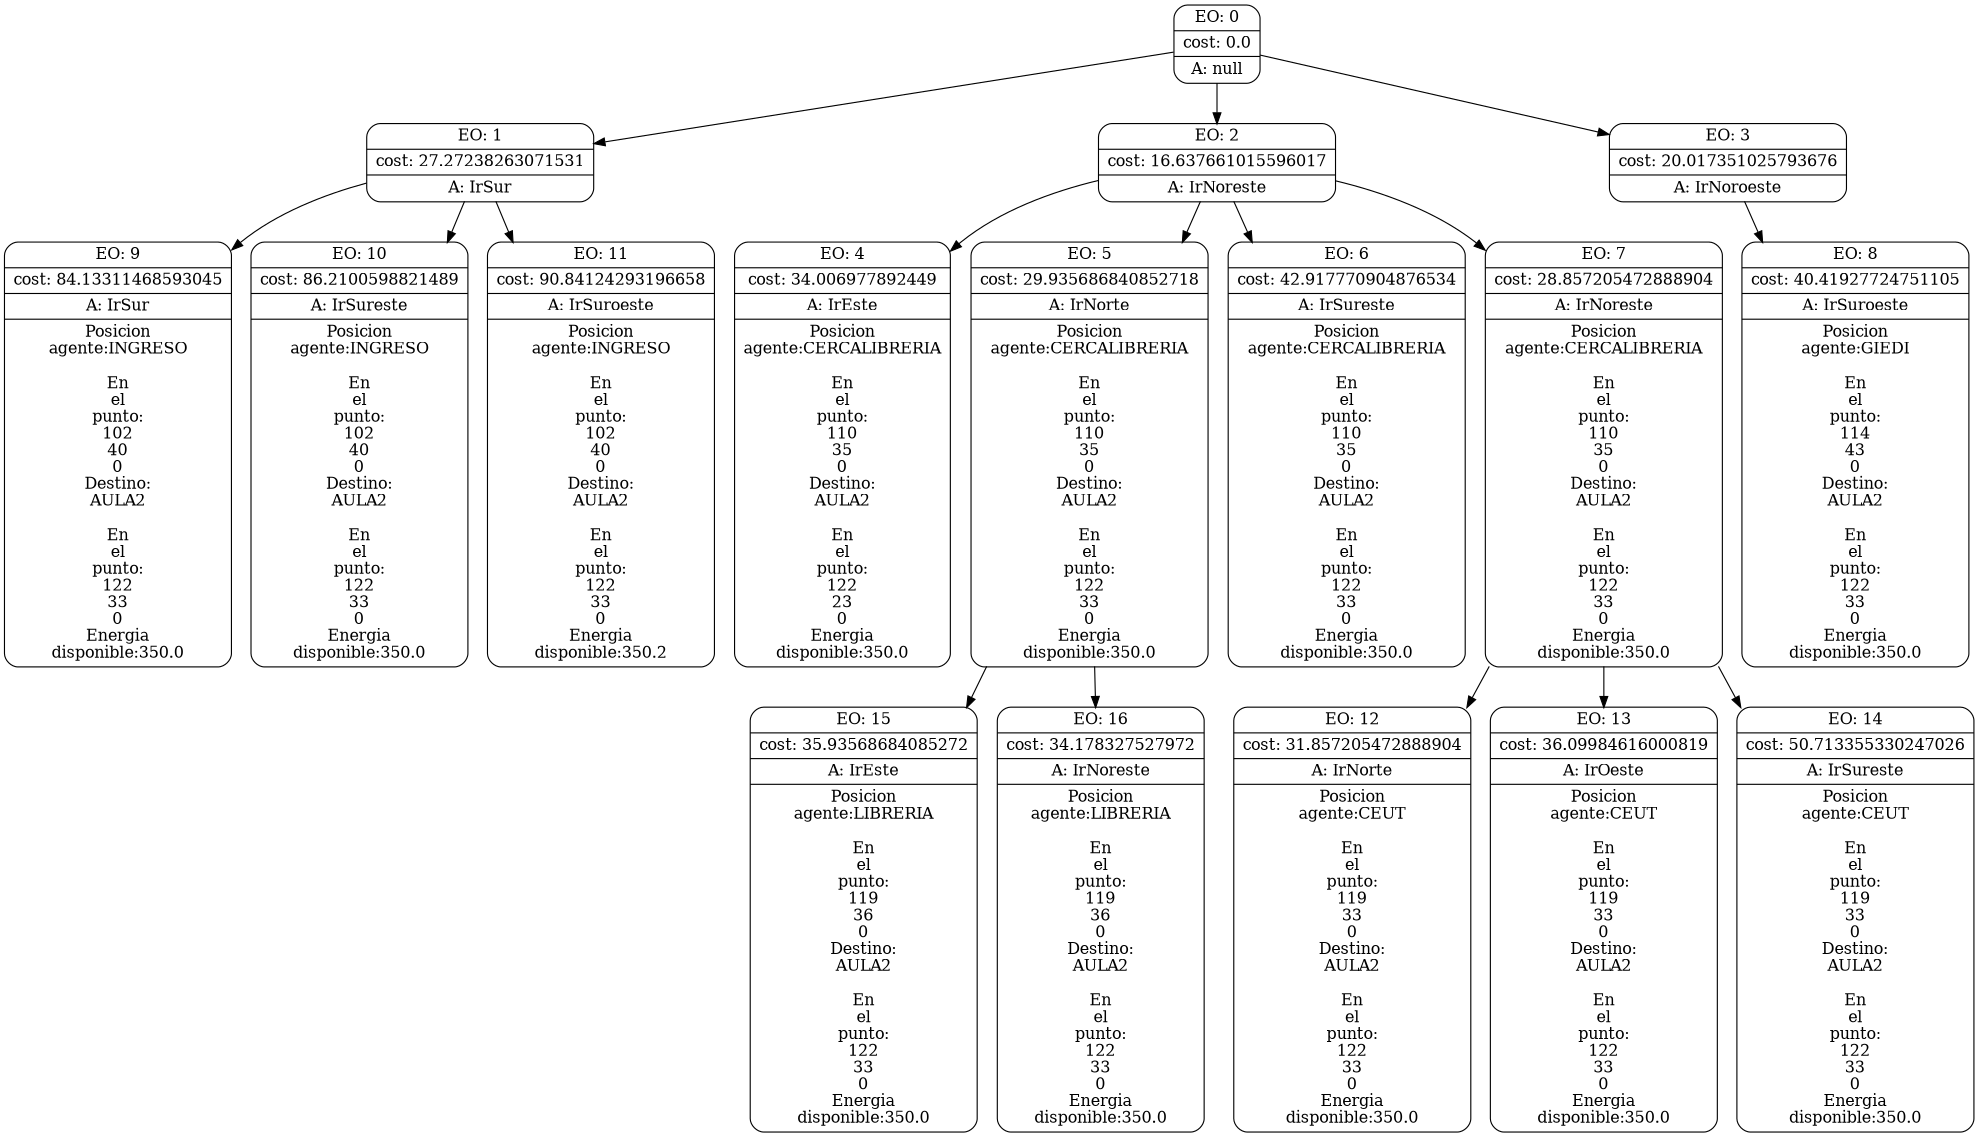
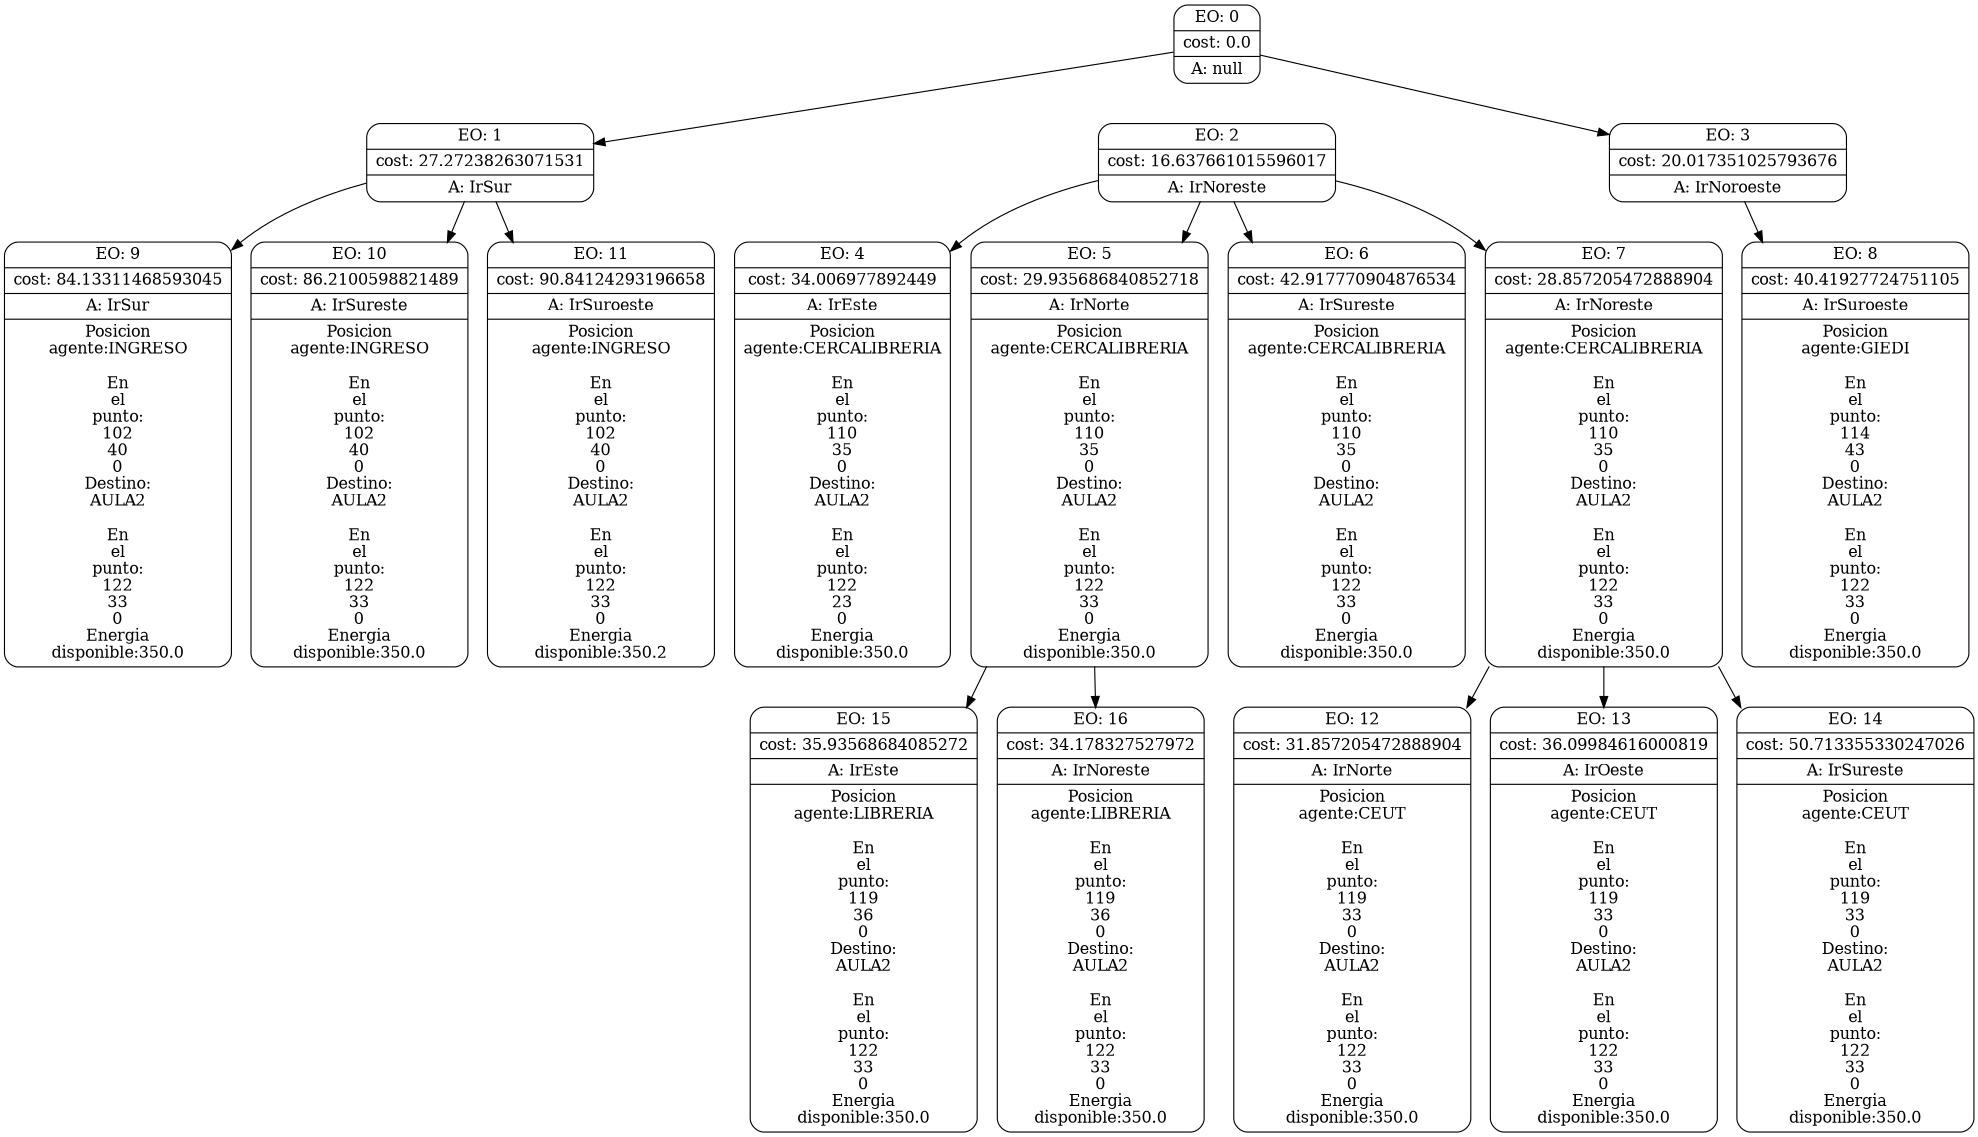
edge "EO: 0" -> "EO: 2": removed
